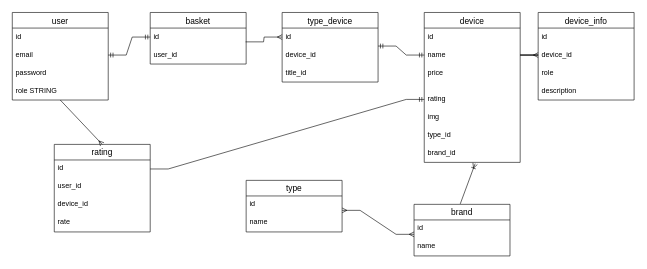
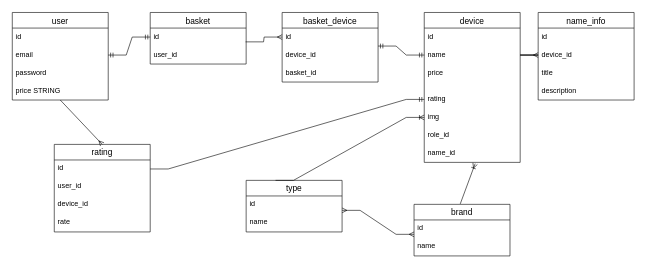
node "type_device": label "type_device" -> "basket_device"
node "device_info": label "device_info" -> "name_info"
node "title_id": label "title_id" -> "basket_id"
node "role": label "role" -> "title"
node "role STRING": label "role STRING" -> "price STRING"
node "type_id": label "type_id" -> "role_id"
edge "type" -> "img": added
node "brand_id": label "brand_id" -> "name_id"
